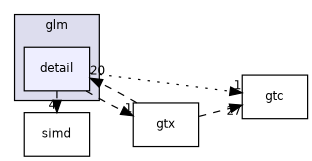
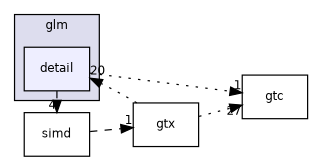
edge "gtx" -> "detail": style dashed -> dotted
edge "detail" -> "gtx": now "simd" -> "gtx"
edge "gtx" -> "gtc": style dashed -> dotted
